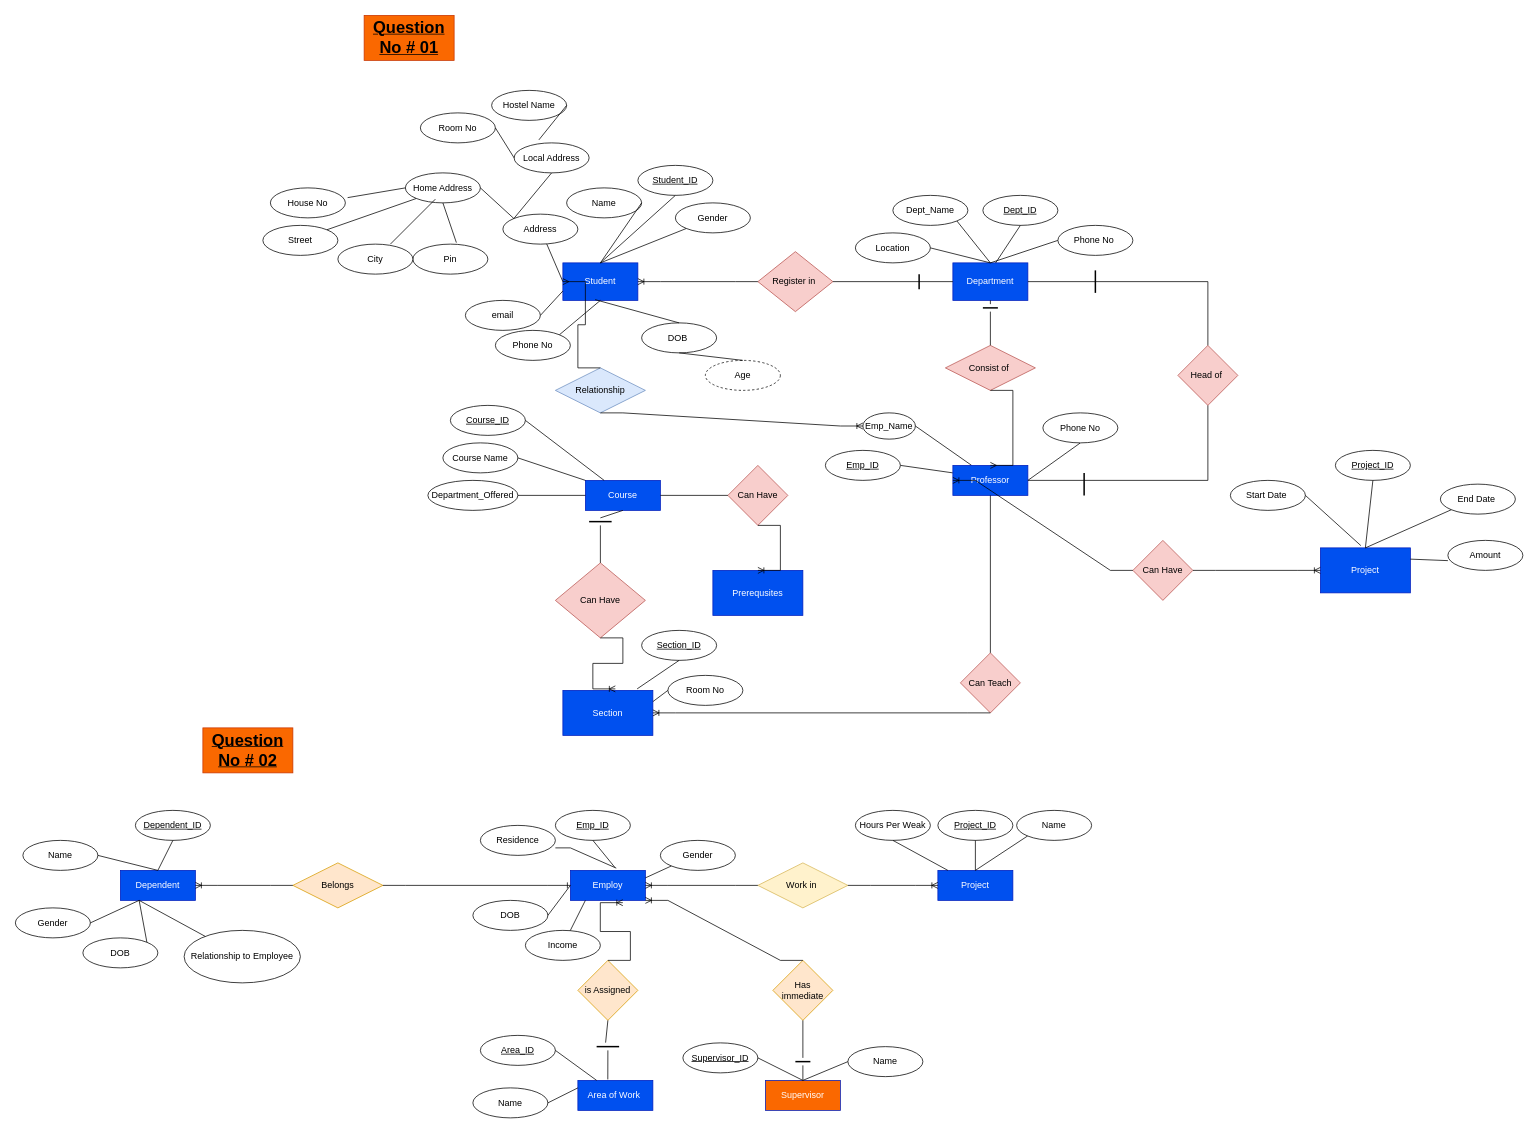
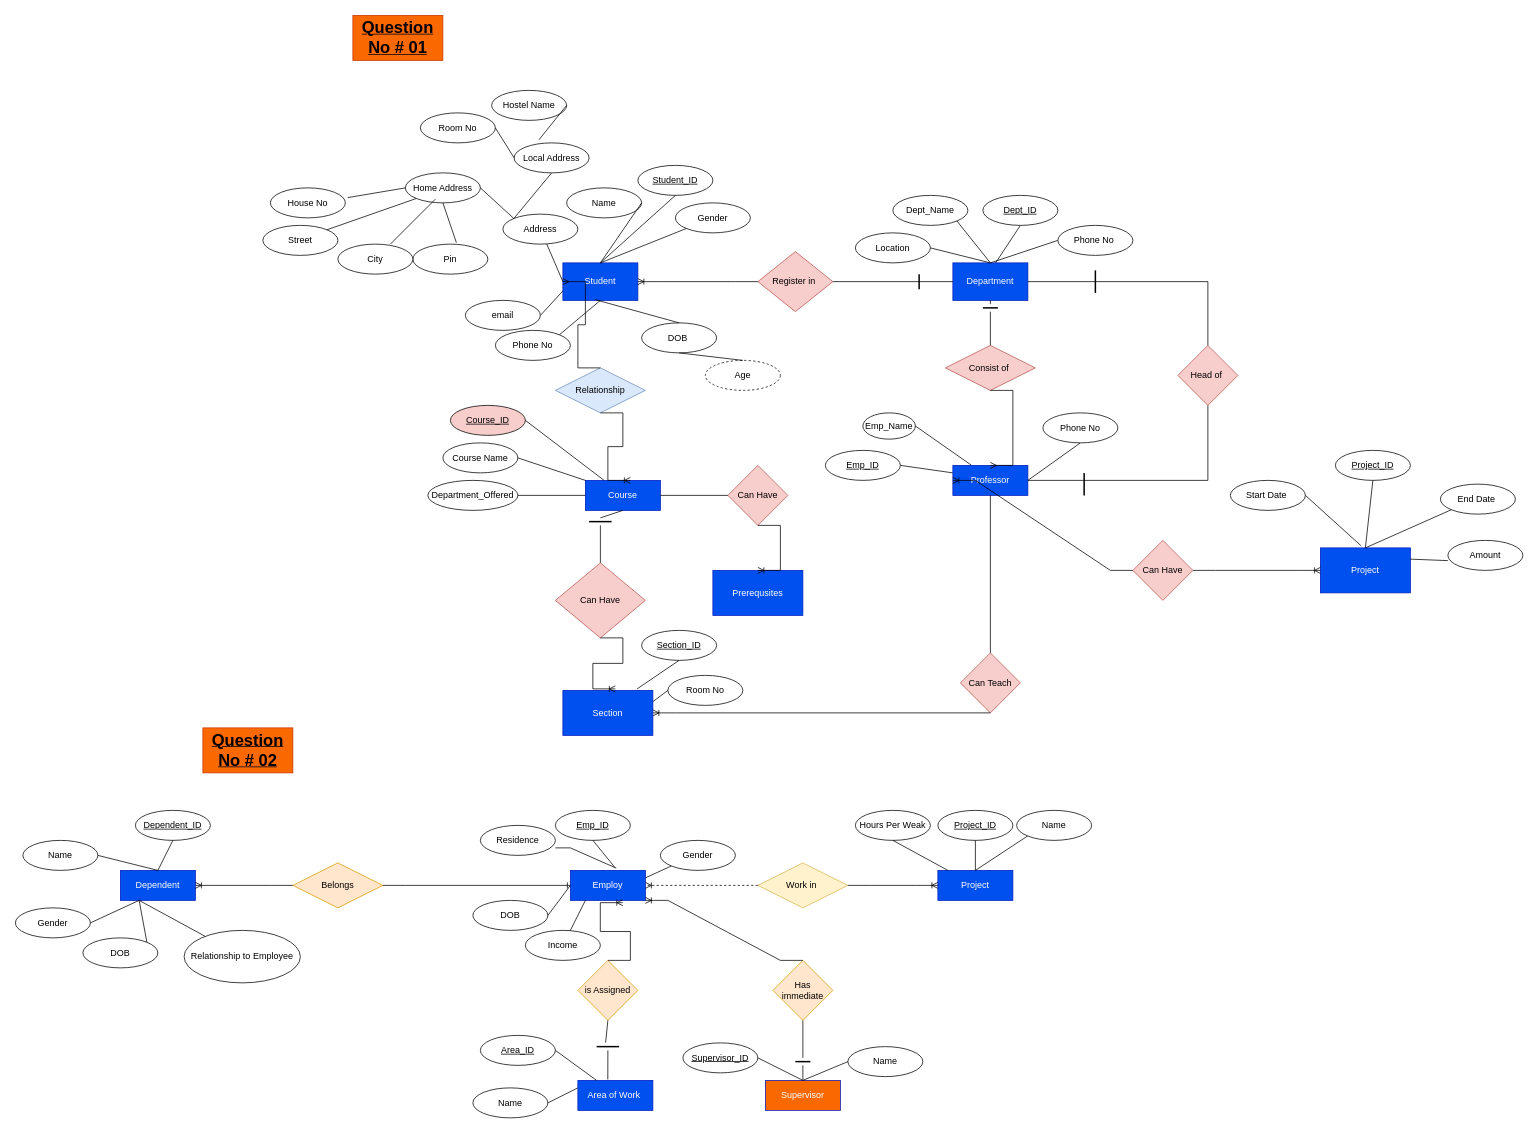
node "Question No # 01": moved (409, 38) -> (398, 38)
edge "Relationship" -> "Emp_Name": now "Relationship" -> "Course"
node "Course_ID": fillcolor #ffffff -> #f8cecc
edge "Work in" -> "Employ": style solid -> dashed
